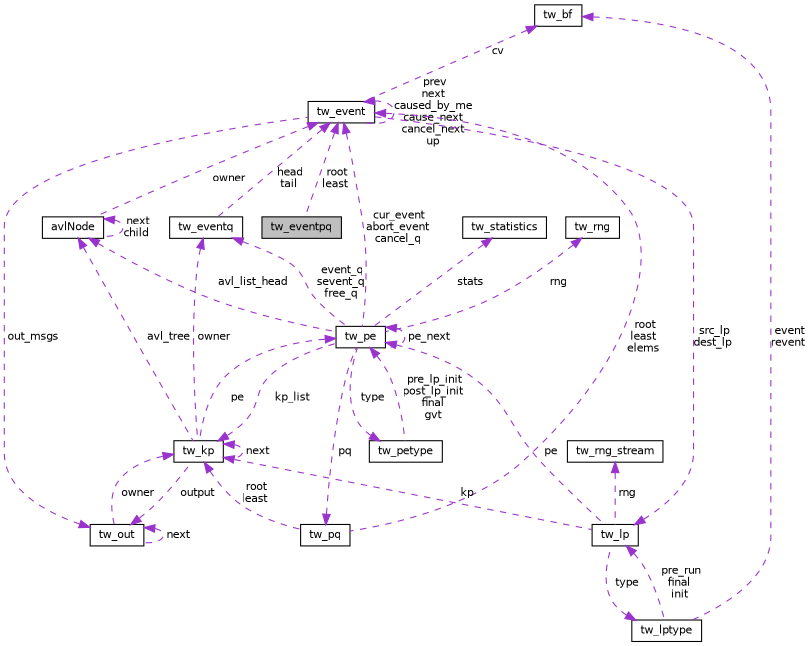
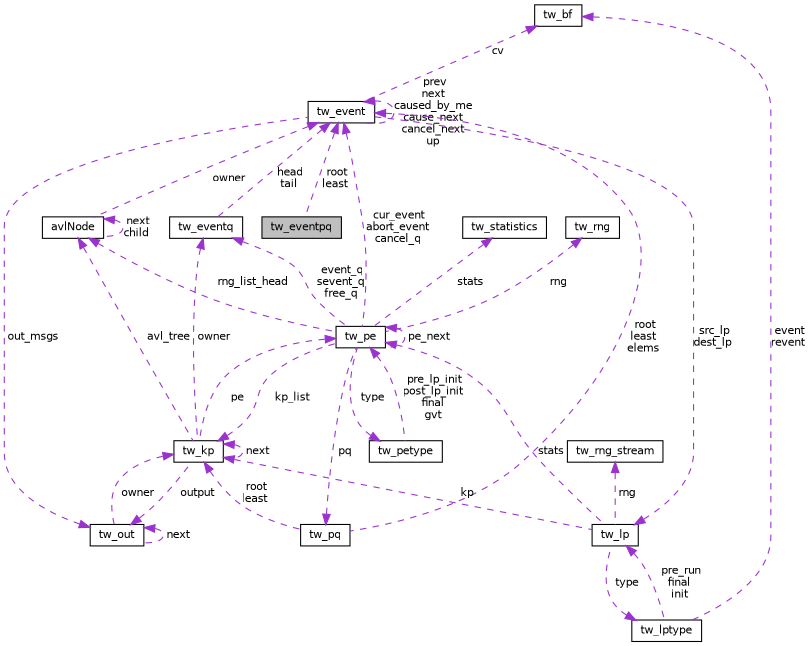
edge "tw_pe" -> "avlNode": label " avl_list_head" -> " rng_list_head"
edge "tw_lp" -> "tw_pe": label " pe" -> " stats"
